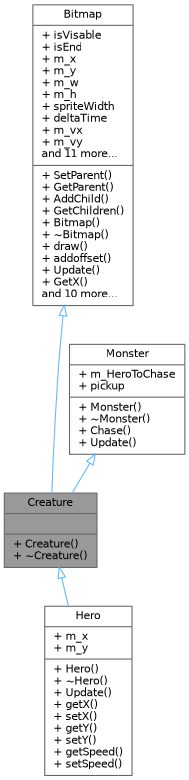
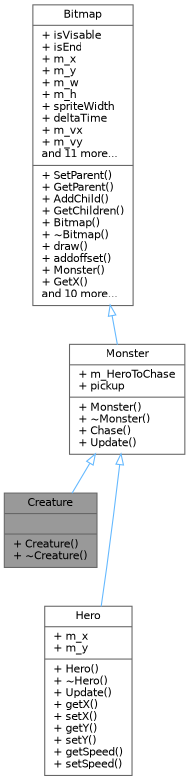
node "Bitmap": text "+ Update()" -> "+ Monster()"
edge "Creature" -> "Bitmap": now "Monster" -> "Bitmap"
edge "Hero" -> "Creature": now "Hero" -> "Monster"
